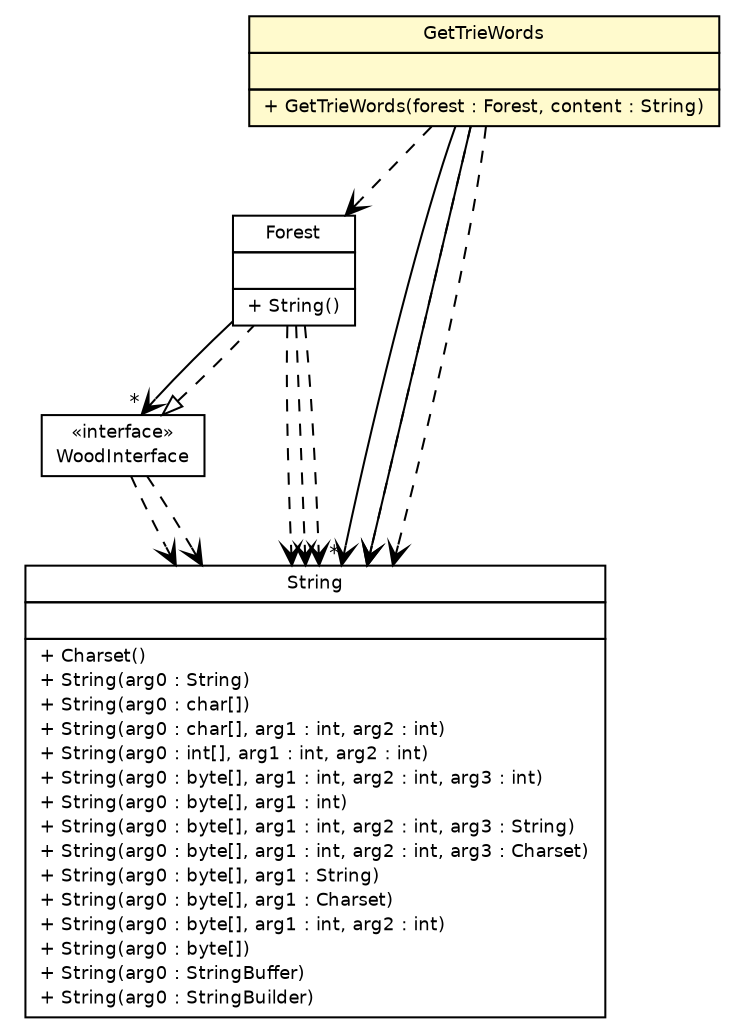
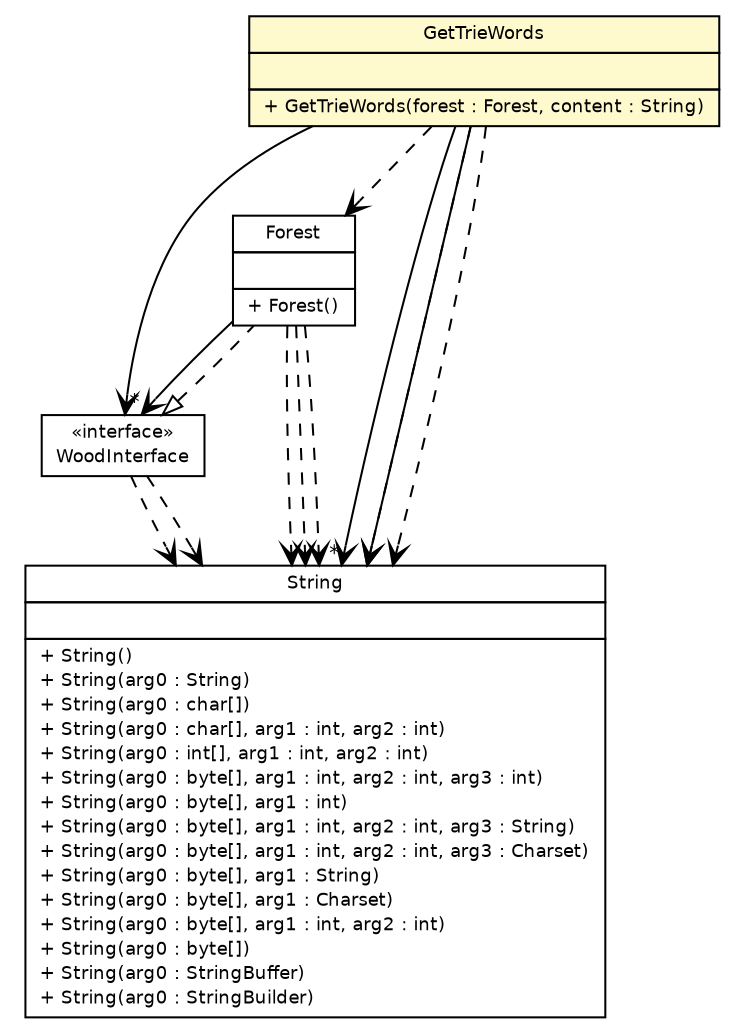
edge "GetTrieWords" -> "WoodInterface": added
node "Forest": text "+ String()" -> "+ Forest()"
node "String": text "+ Charset()" -> "+ String()"
